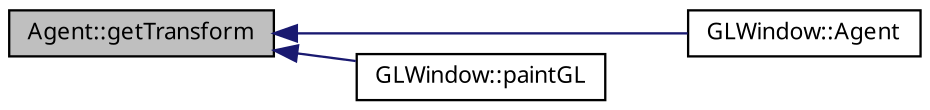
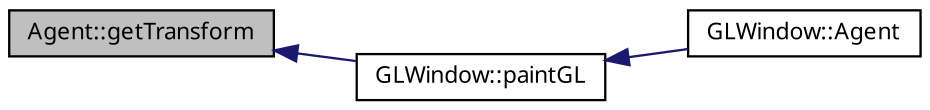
edge "GLWindow::Agent" -> "Agent::getTransform": now "GLWindow::Agent" -> "GLWindow::paintGL"
